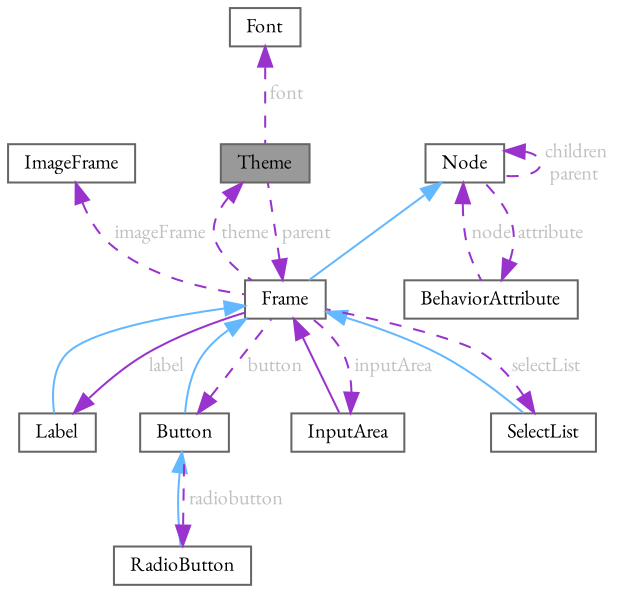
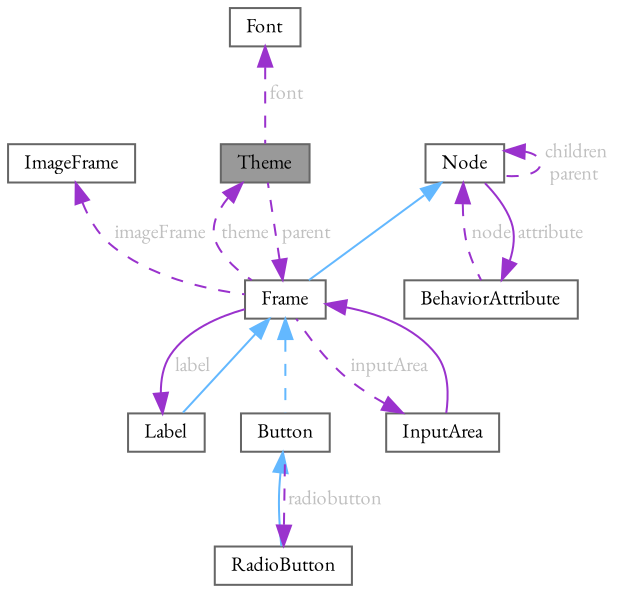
edge "Node" -> "BehaviorAttribute": style dashed -> solid
edge "Frame" -> "Button": removed, label "button"
edge "Button" -> "Frame": style solid -> dashed
node "SelectList": removed
